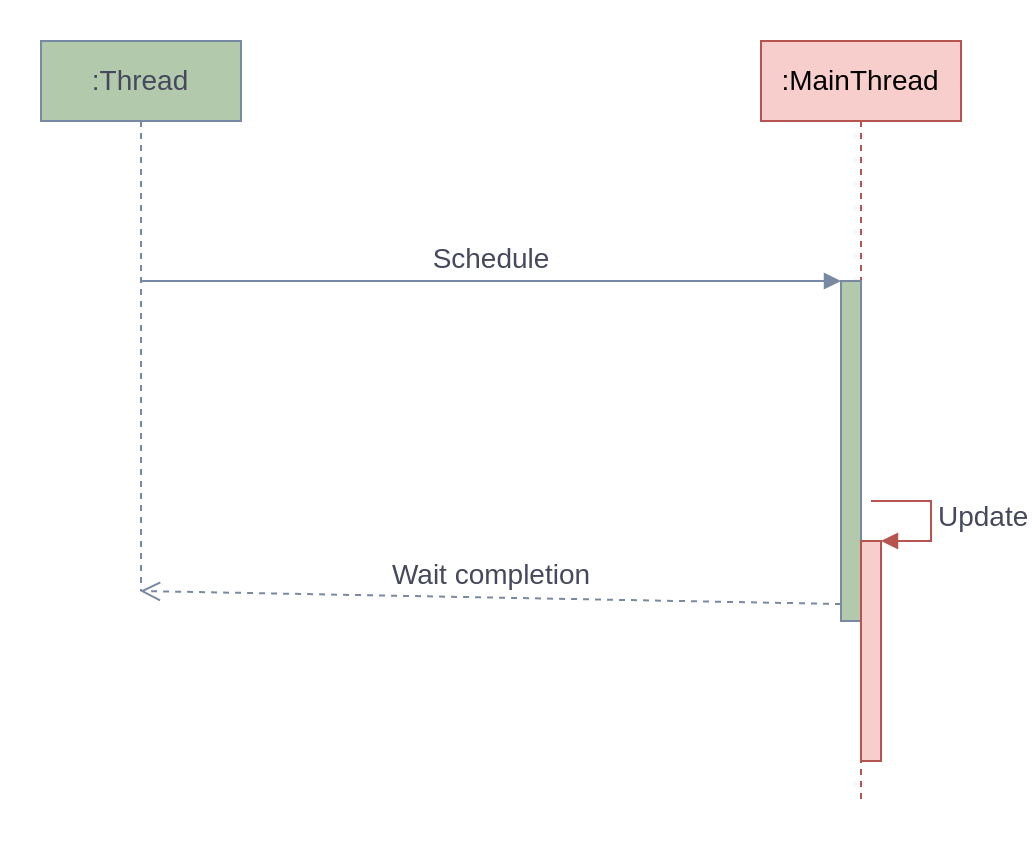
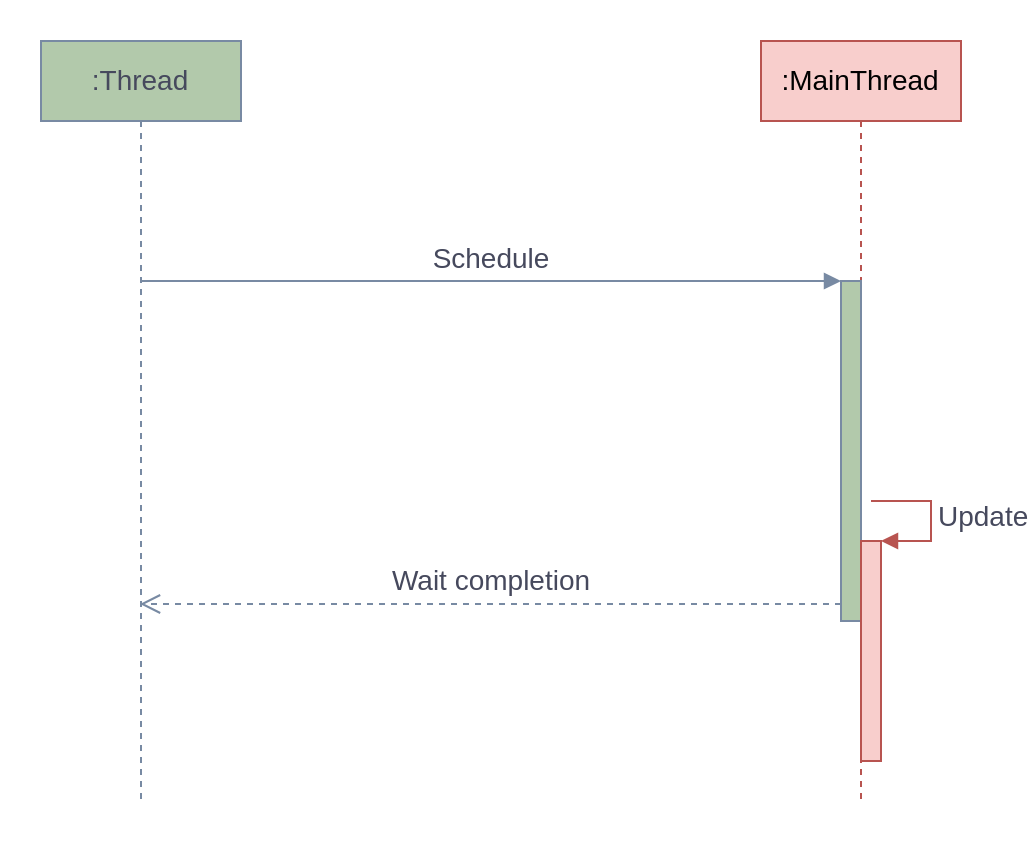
node ":Thread": size 200x550 -> 200x760
